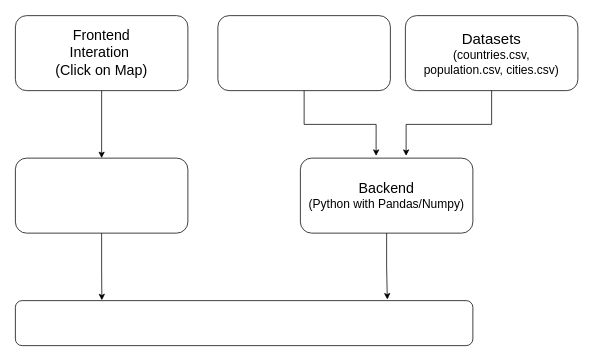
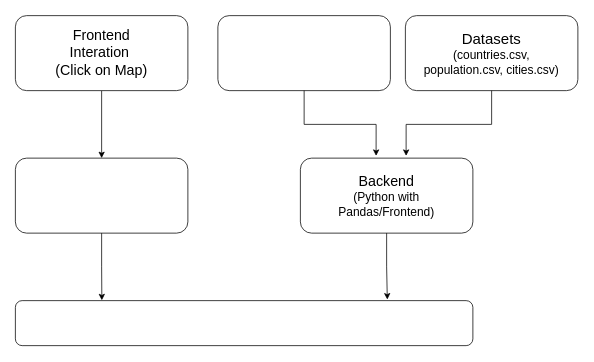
node "Backend (Python with Pandas/Numpy)": label "Backend (Python with Pandas/Numpy)" -> "Backend (Python with Pandas/Frontend)"
